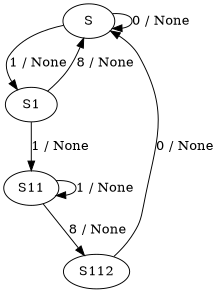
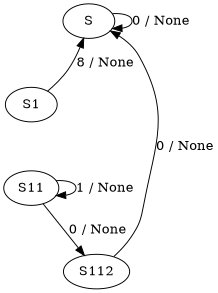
edge "S" -> "S1": removed, label "1 / None"
edge "S1" -> "S11": removed, label "1 / None"
edge "S11" -> "S112": label "8 / None" -> "0 / None"
